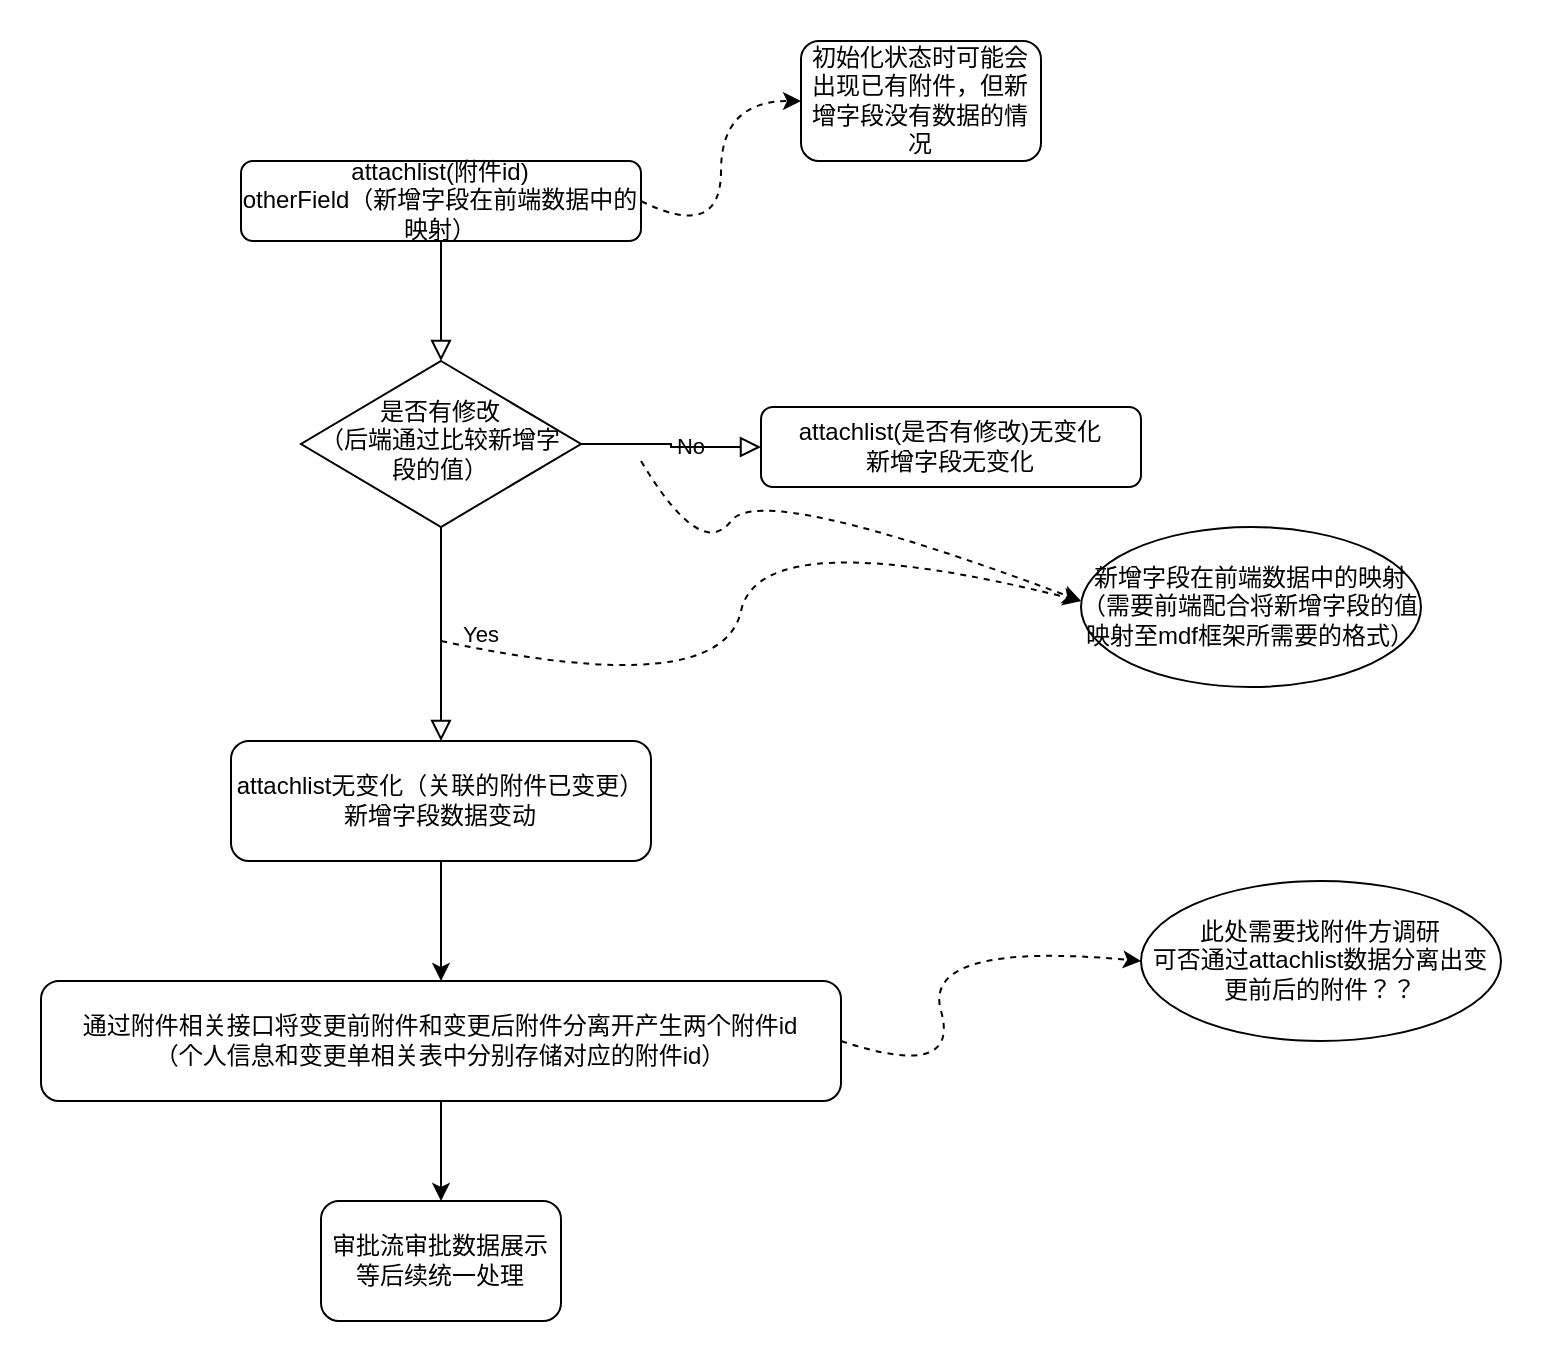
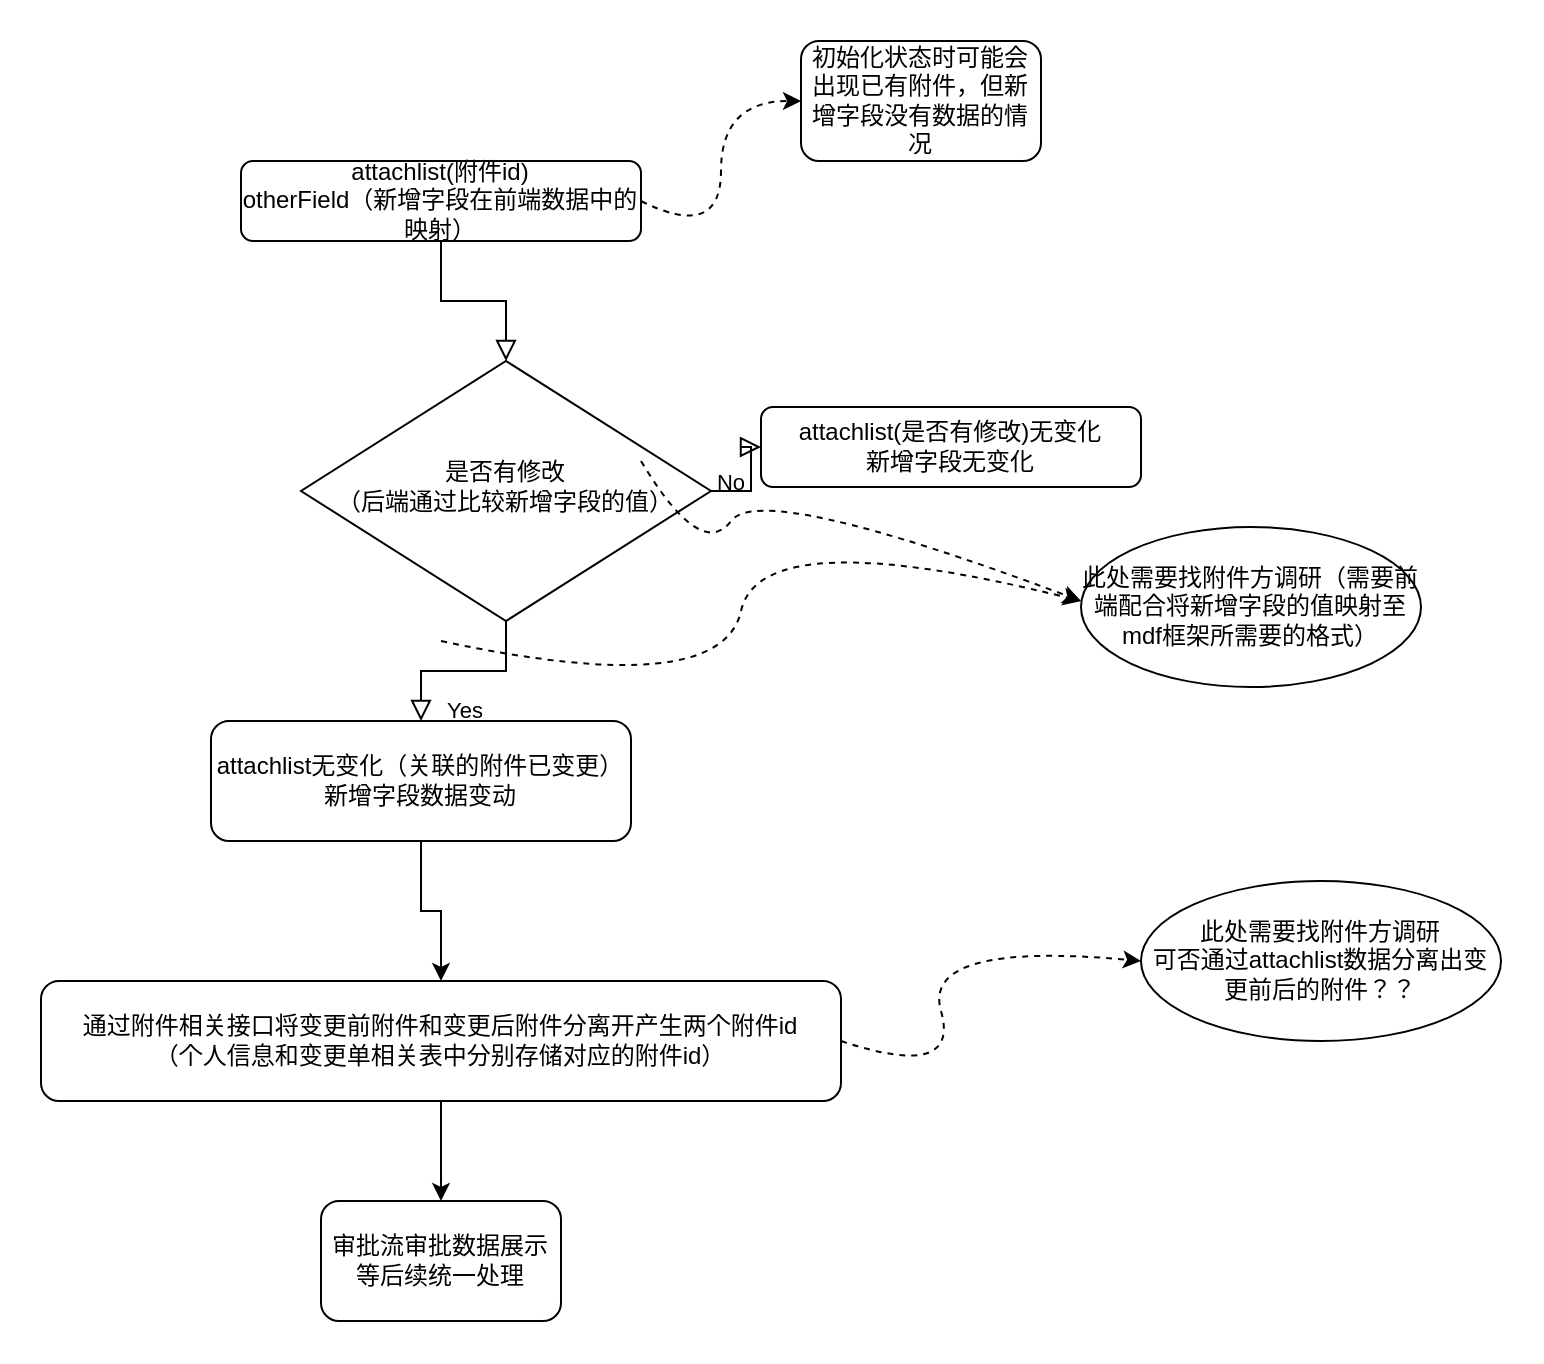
node "是否有修改 （后端通过比较新增字段的值）": size 280x166 -> 410x260
node "新增字段在前端数据中的映射（需要前端配合将新增字段的值映射至mdf框架所需要的格式）": label "新增字段在前端数据中的映射（需要前端配合将新增字段的值映射至mdf框架所需要的格式）" -> "此处需要找附件方调研（需要前端配合将新增字段的值映射至mdf框架所需要的格式）"
node "attachlist无变化（关联的附件已变更） 新增字段数据变动": moved (441, 801) -> (421, 781)
